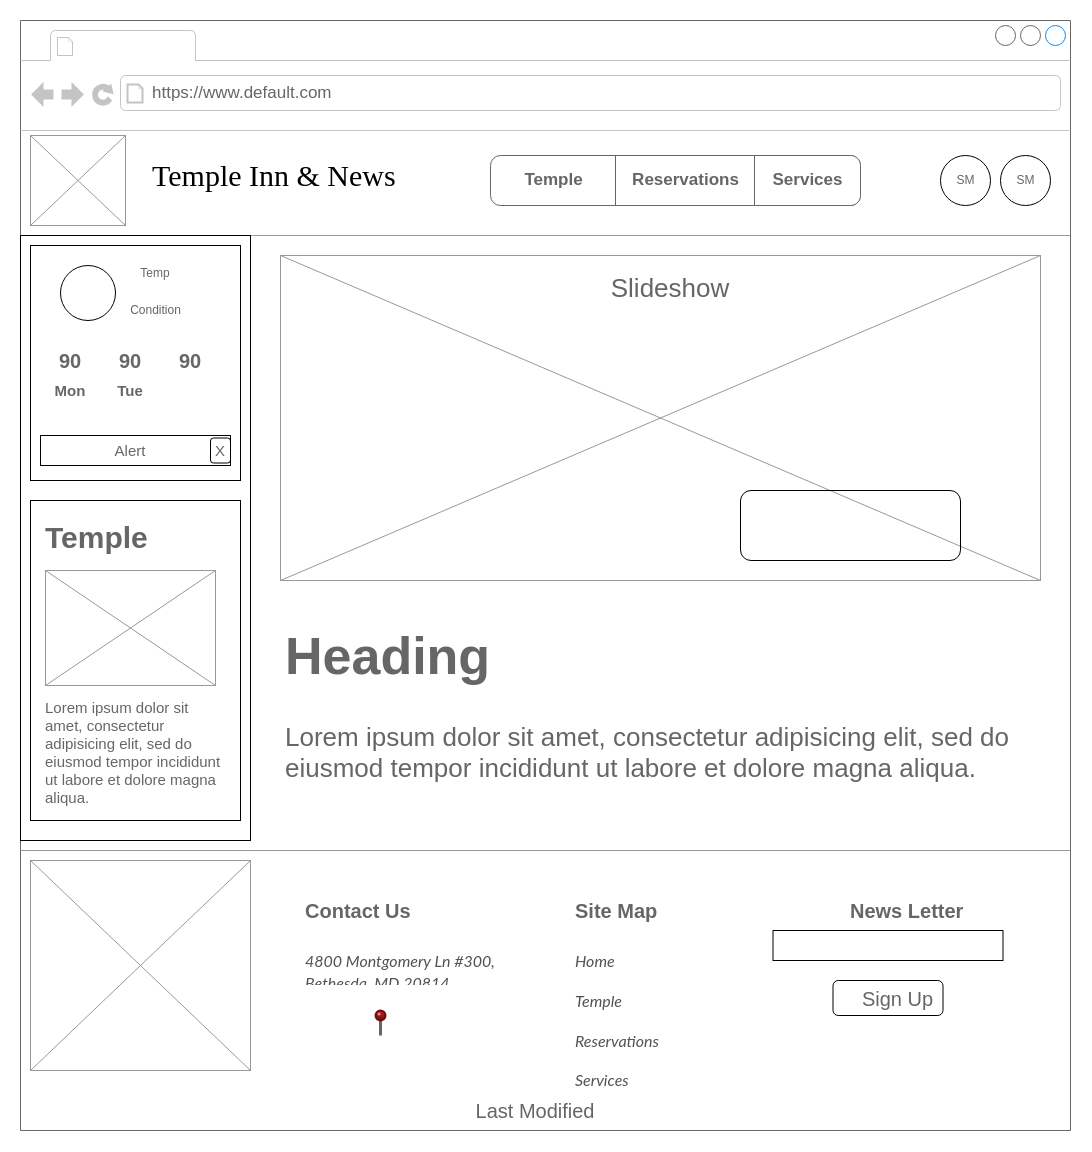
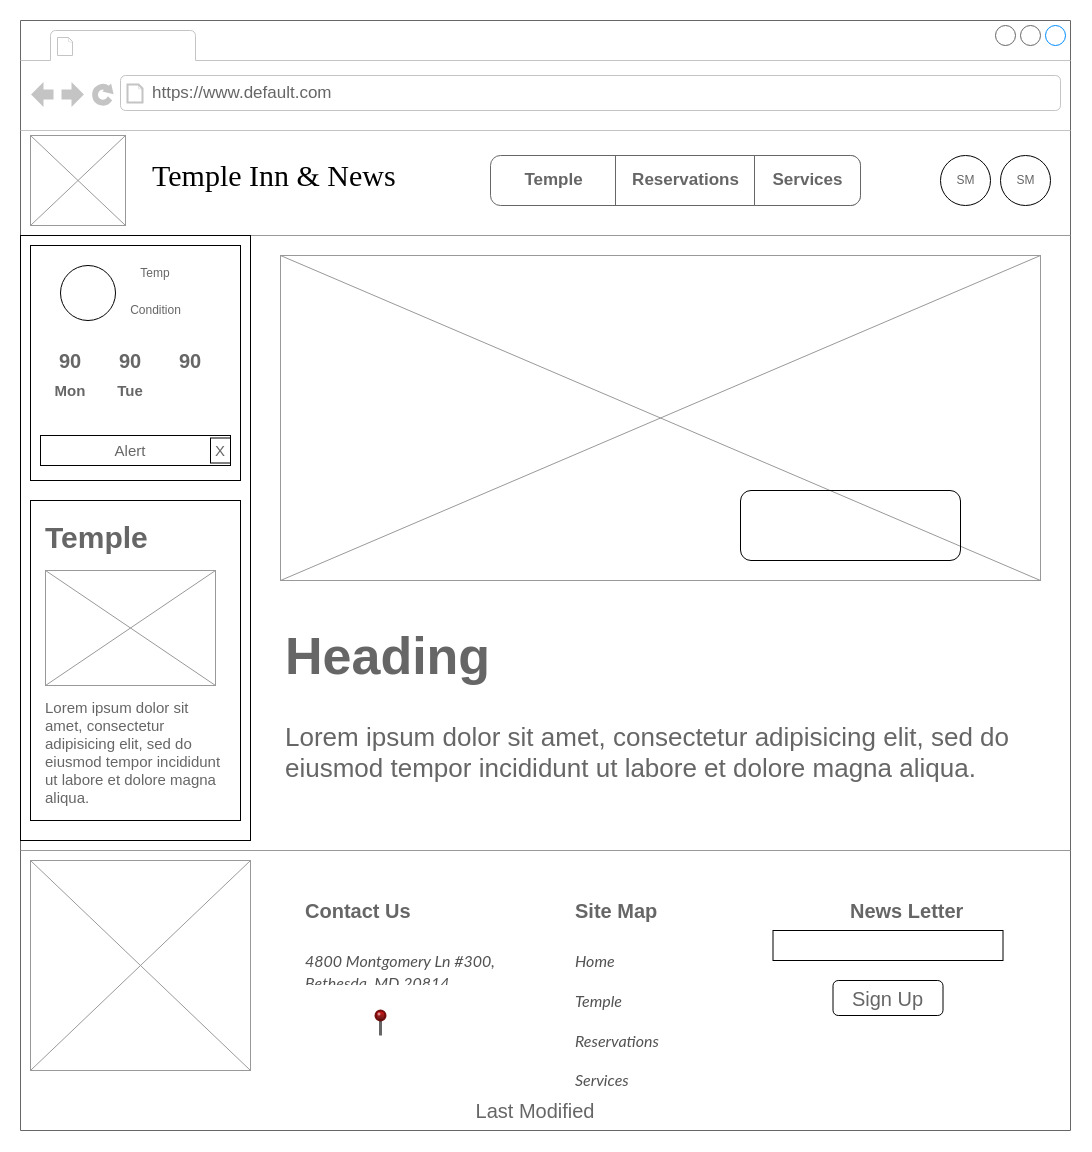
node "Slideshow": removed
node "X": shape rounded rectangle -> rectangle
node "Sign Up": moved (898, 998) -> (888, 998)
